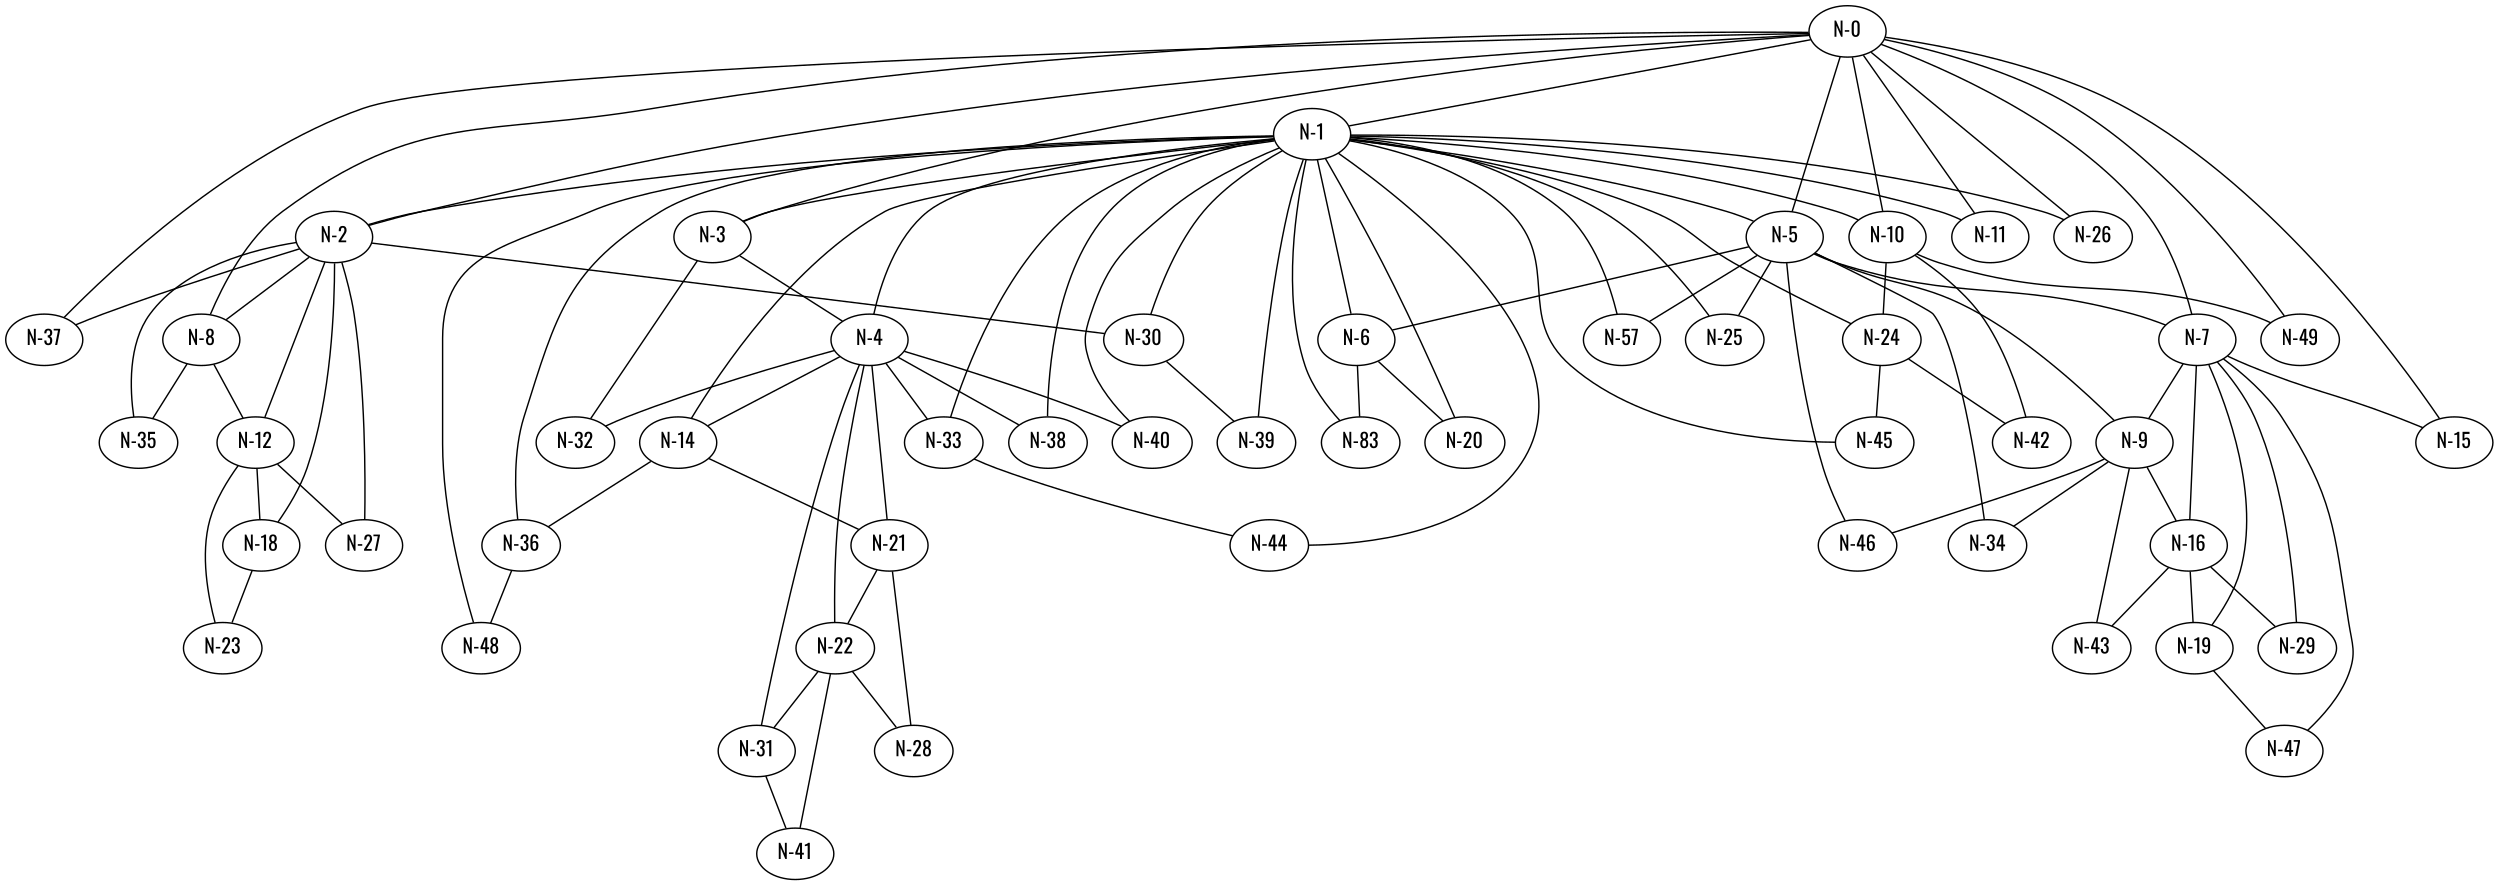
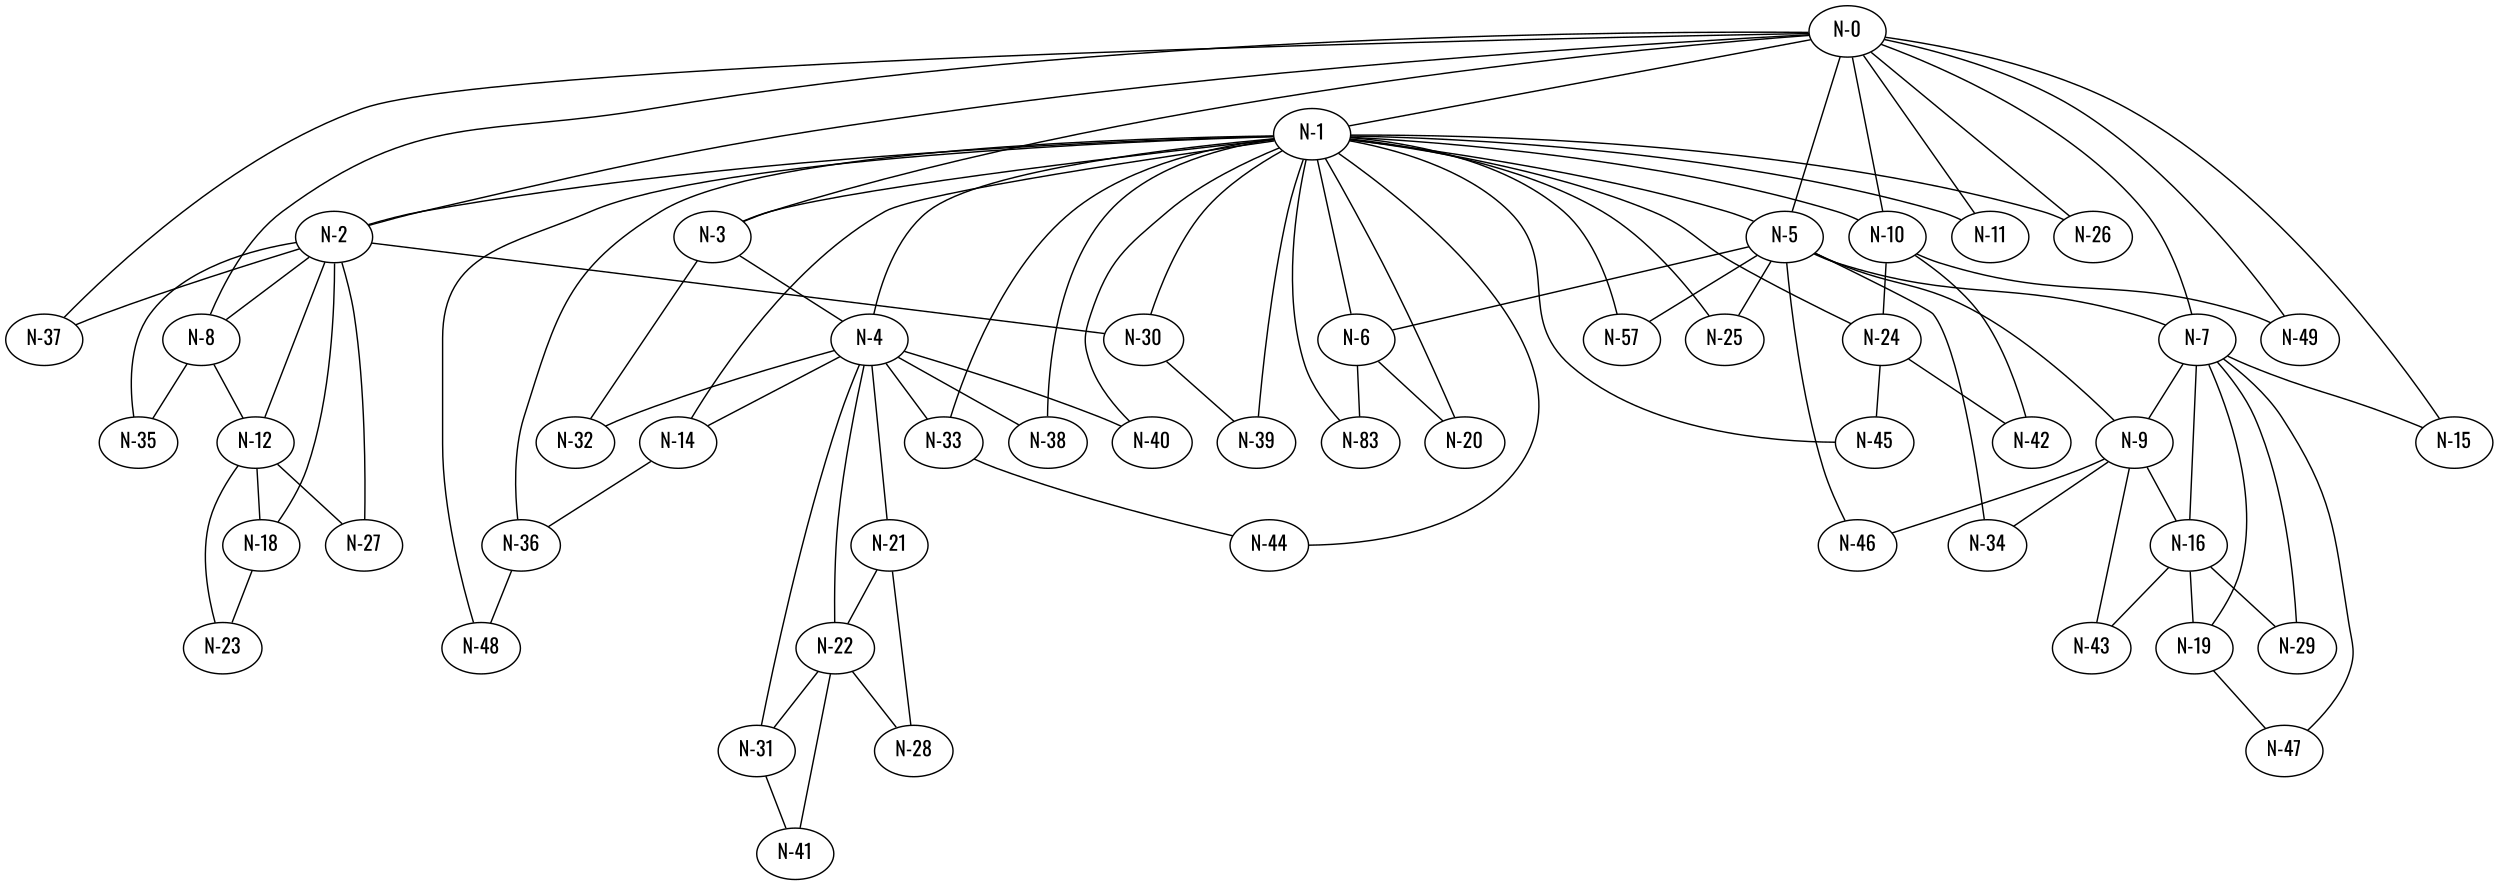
edge "N-14" -- "N-21": removed
